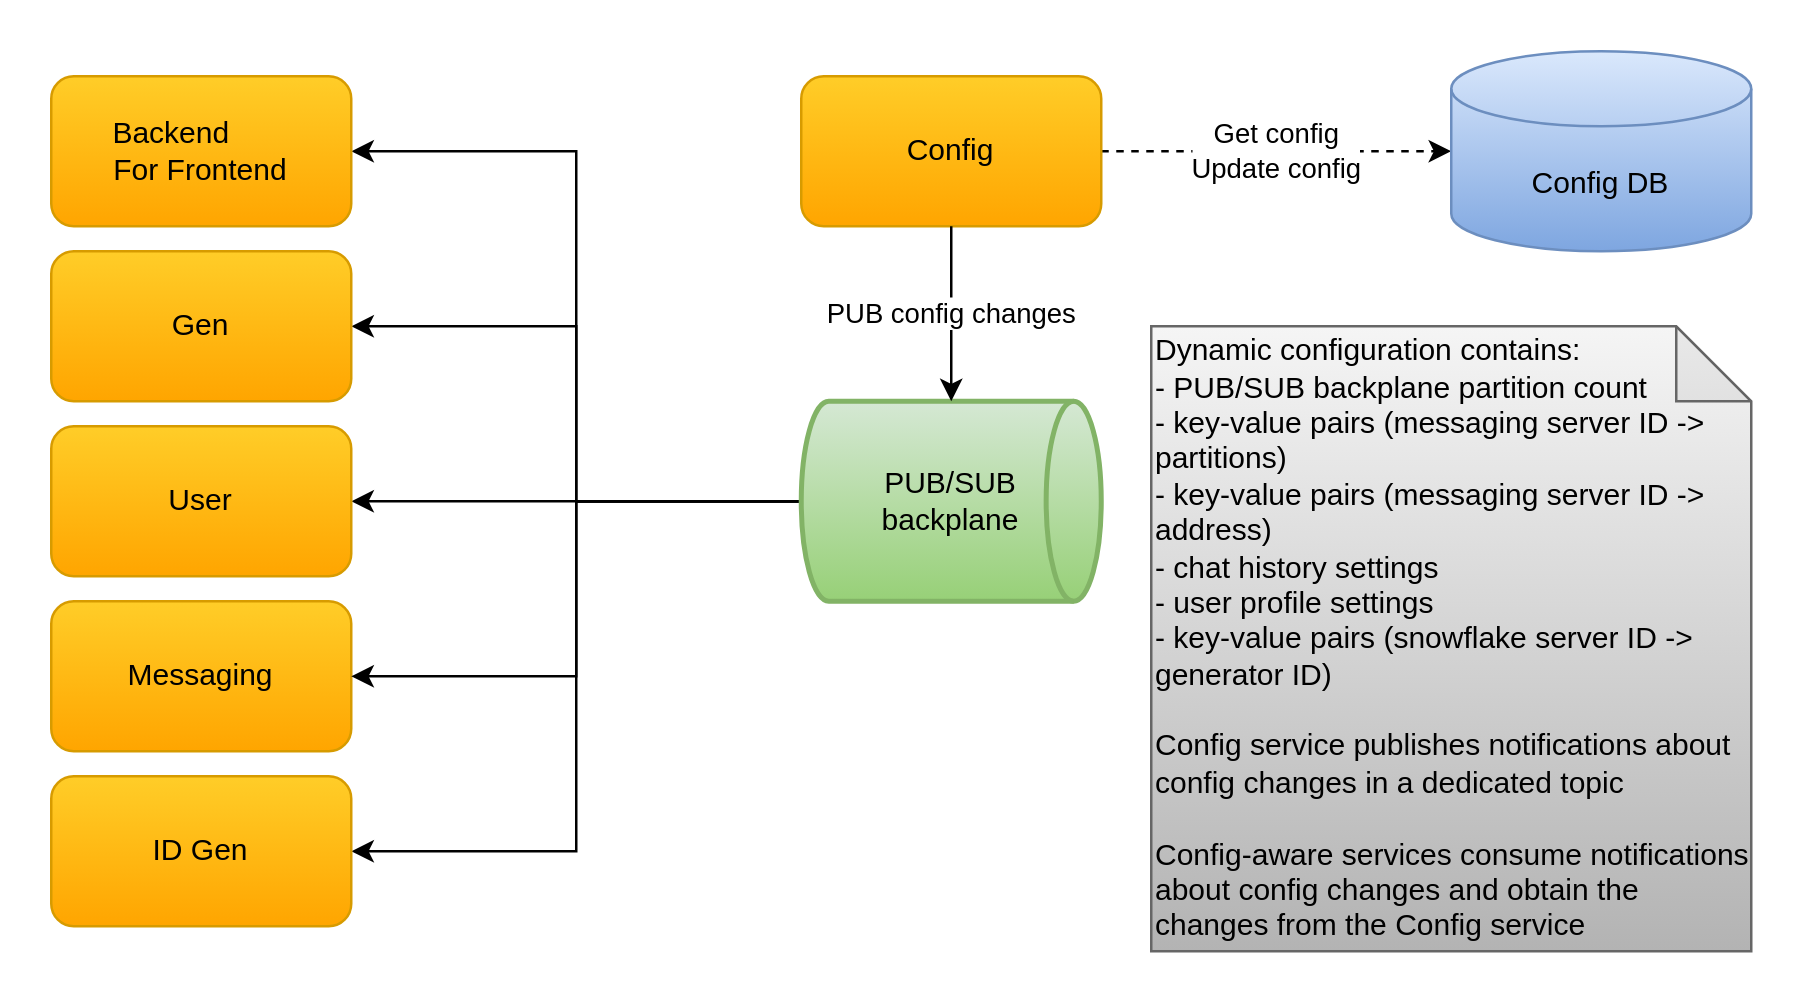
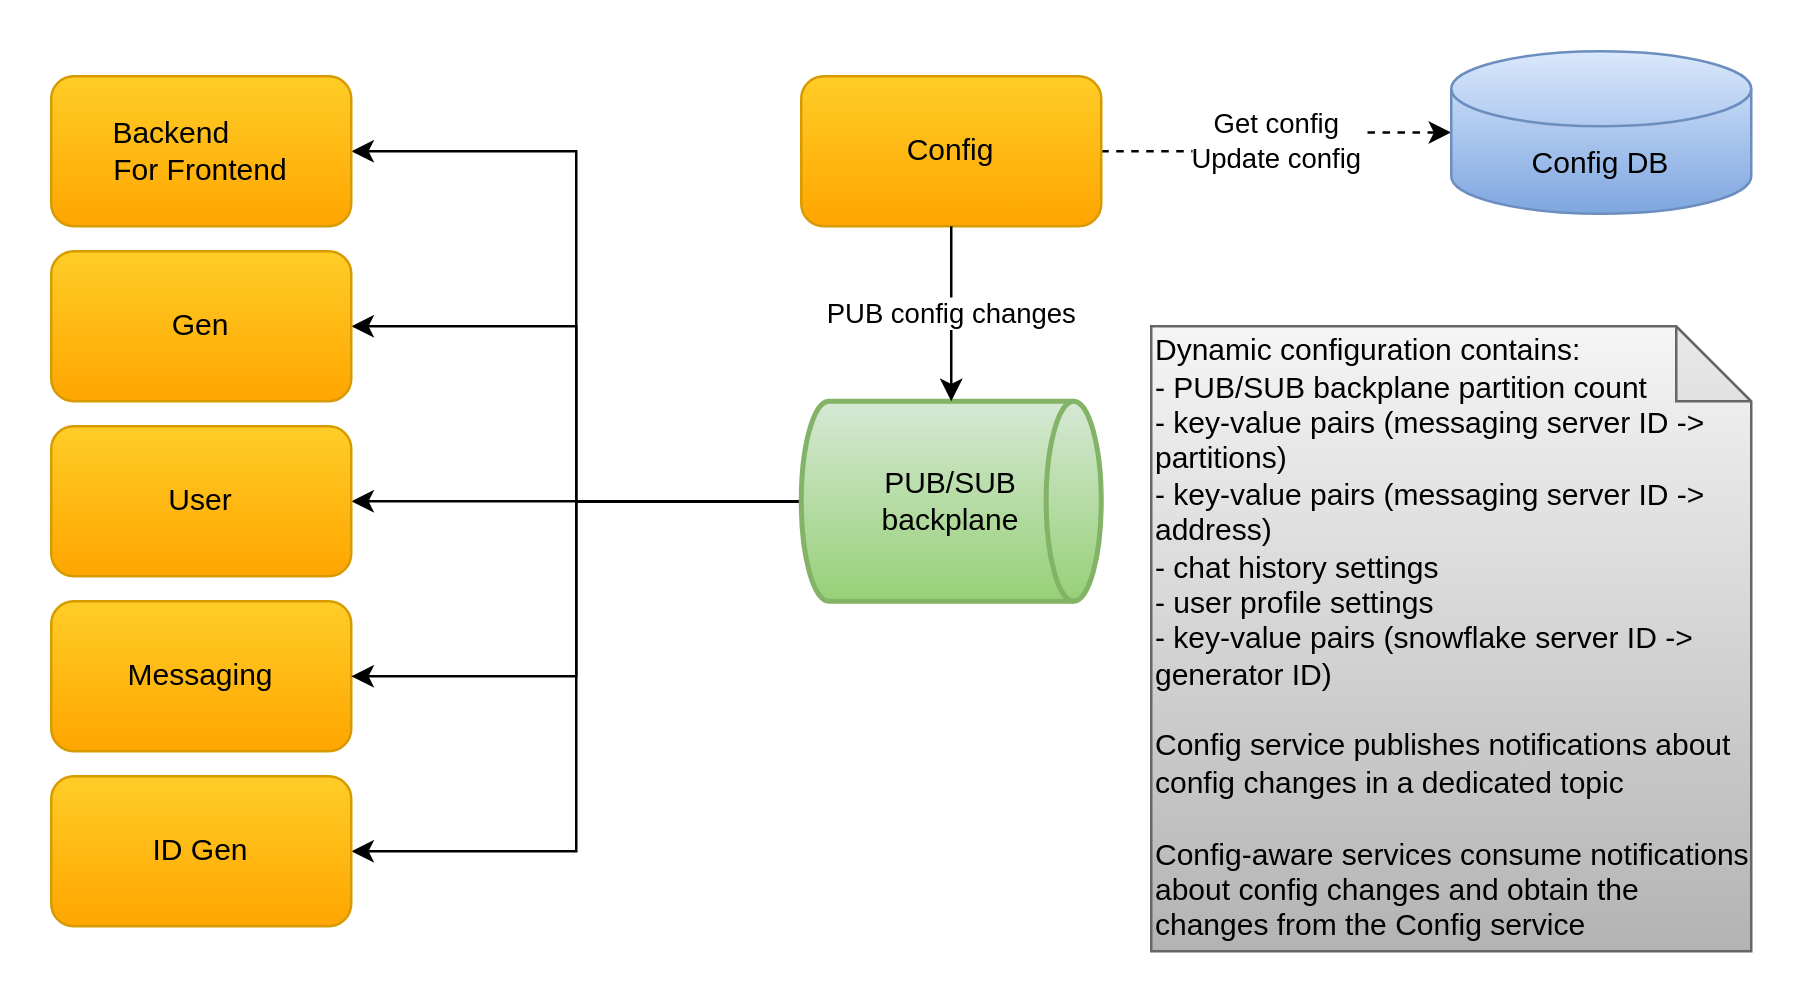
node "Config DB": size 300x200 -> 300x163
